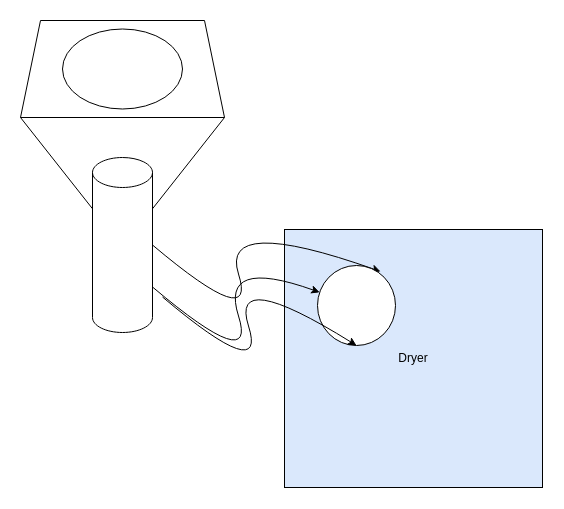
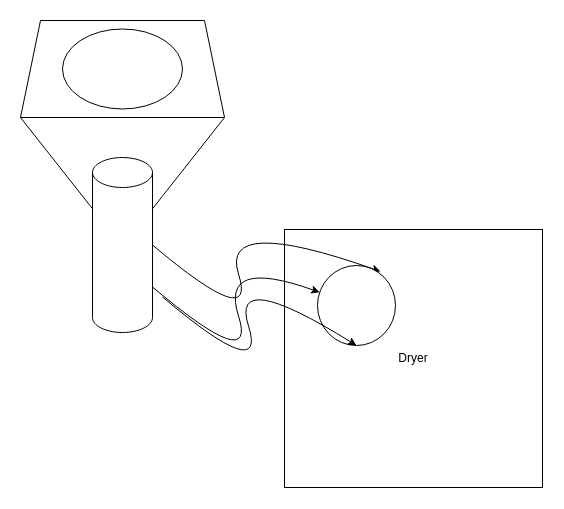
node "Dryer": fillcolor #dae8fc -> #ffffff
